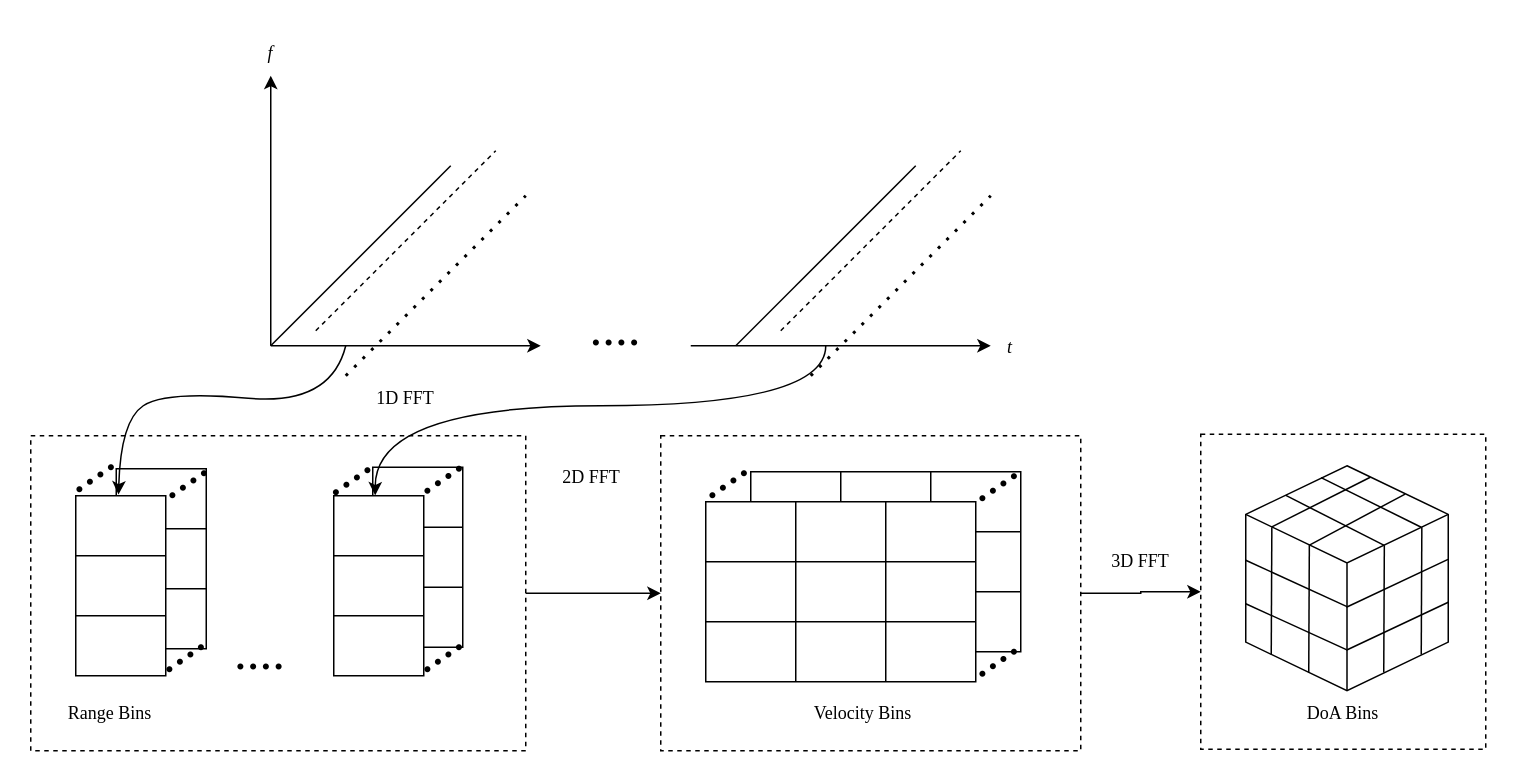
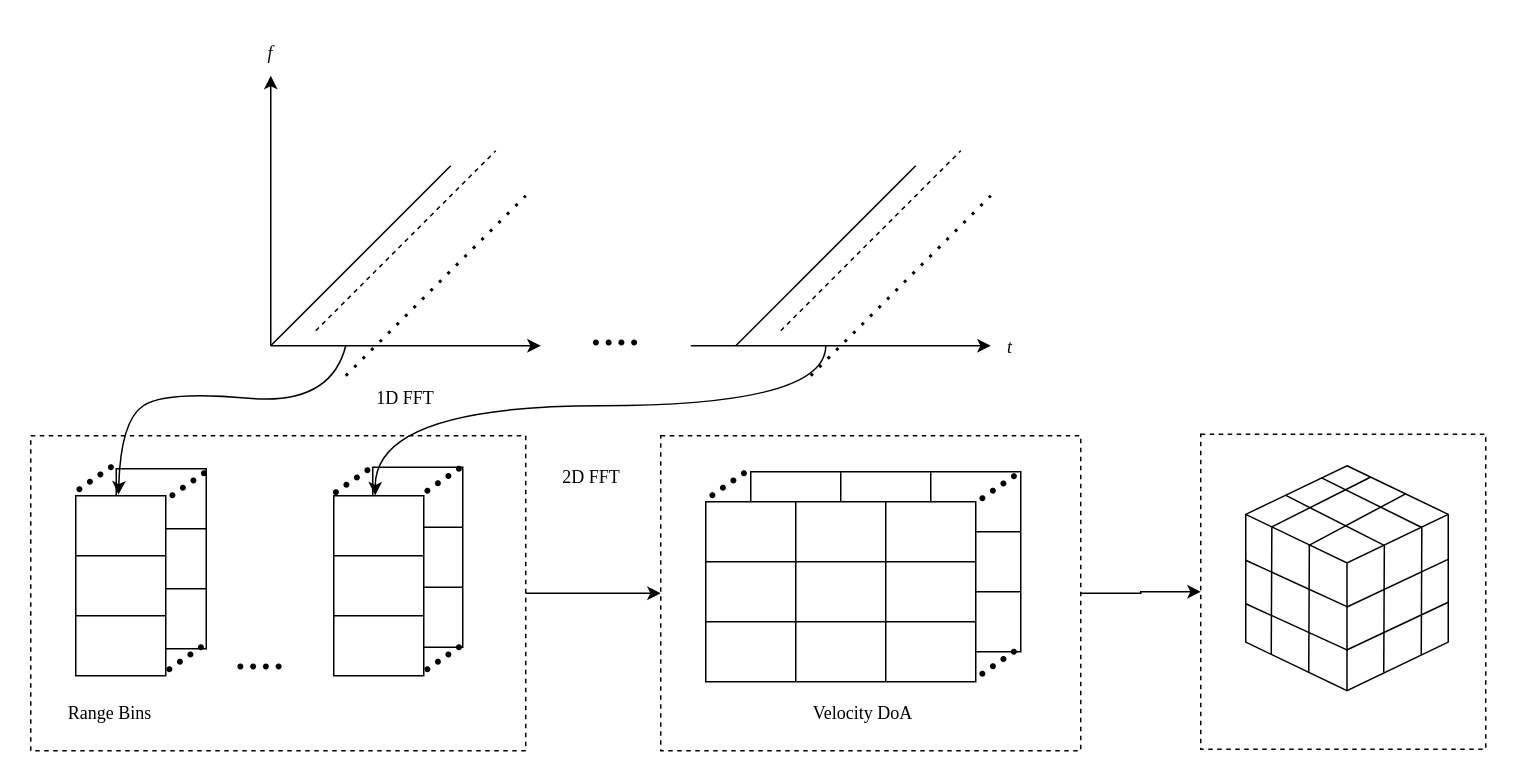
node "3D FFT": removed
node "Velocity Bins": label "Velocity Bins" -> "Velocity DoA"
node "DoA Bins": removed
